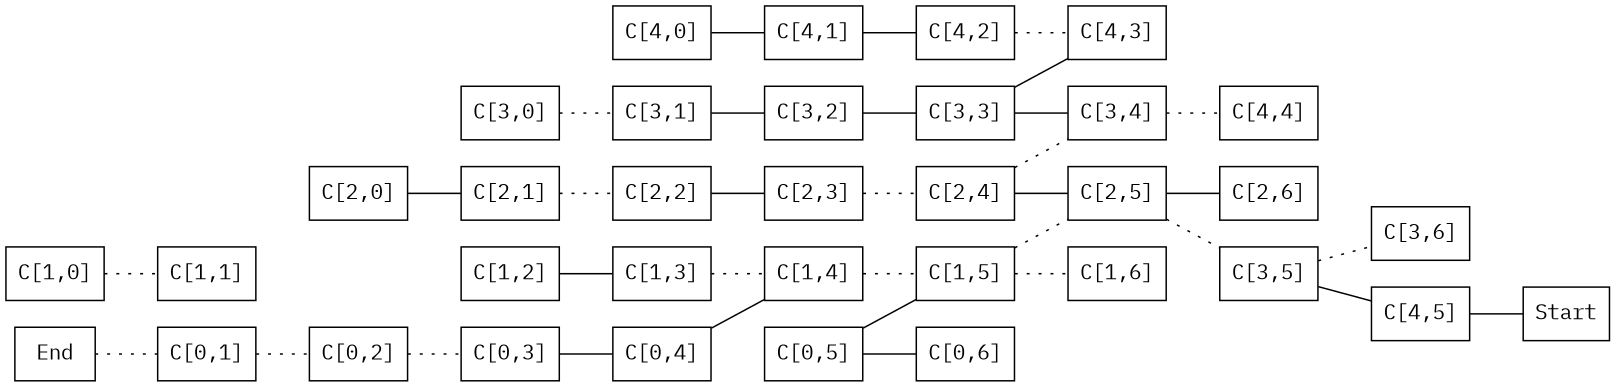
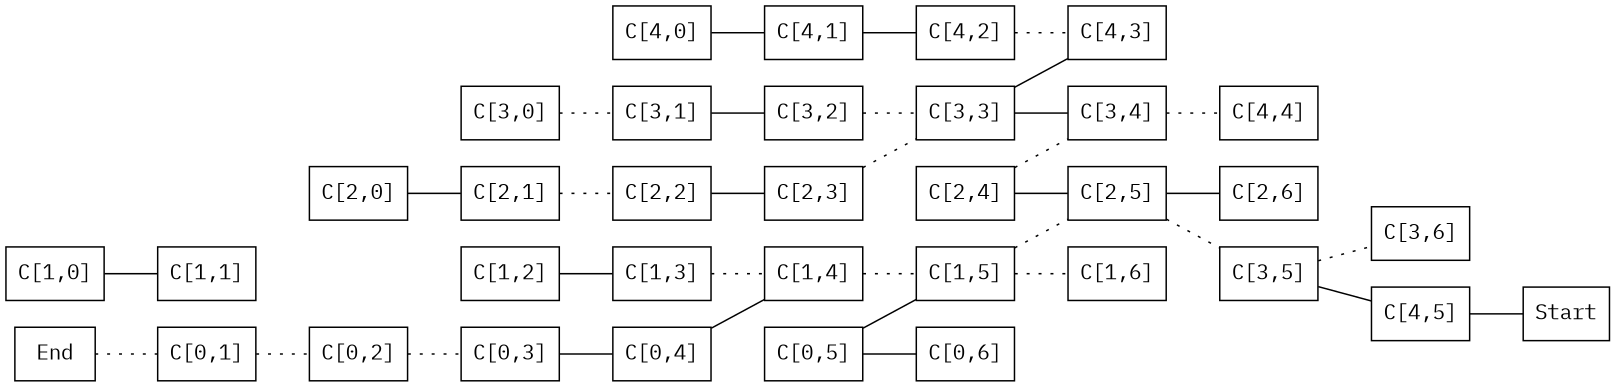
edge "C[3,2]" -- "C[3,3]": style solid -> dotted
edge "C[2,3]" -- "C[2,4]": now "C[2,3]" -- "C[3,3]"
edge "C[1,0]" -- "C[1,1]": style dotted -> solid
